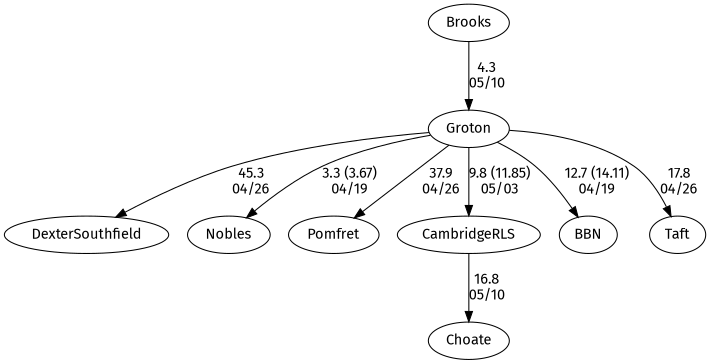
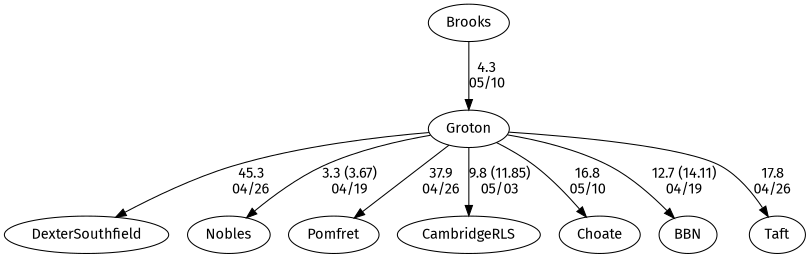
edge "CambridgeRLS" -> "Choate": now "Groton" -> "Choate"
